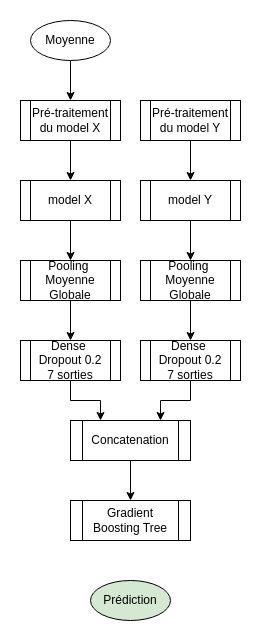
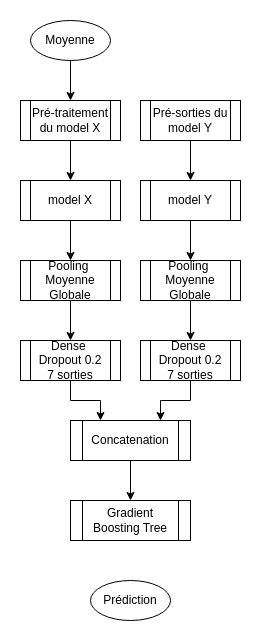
node "Pré-traitement du model Y": label "Pré-traitement du model Y" -> "Pré-sorties du model Y"
node "Prédiction": fillcolor #d5e8d4 -> #ffffff
